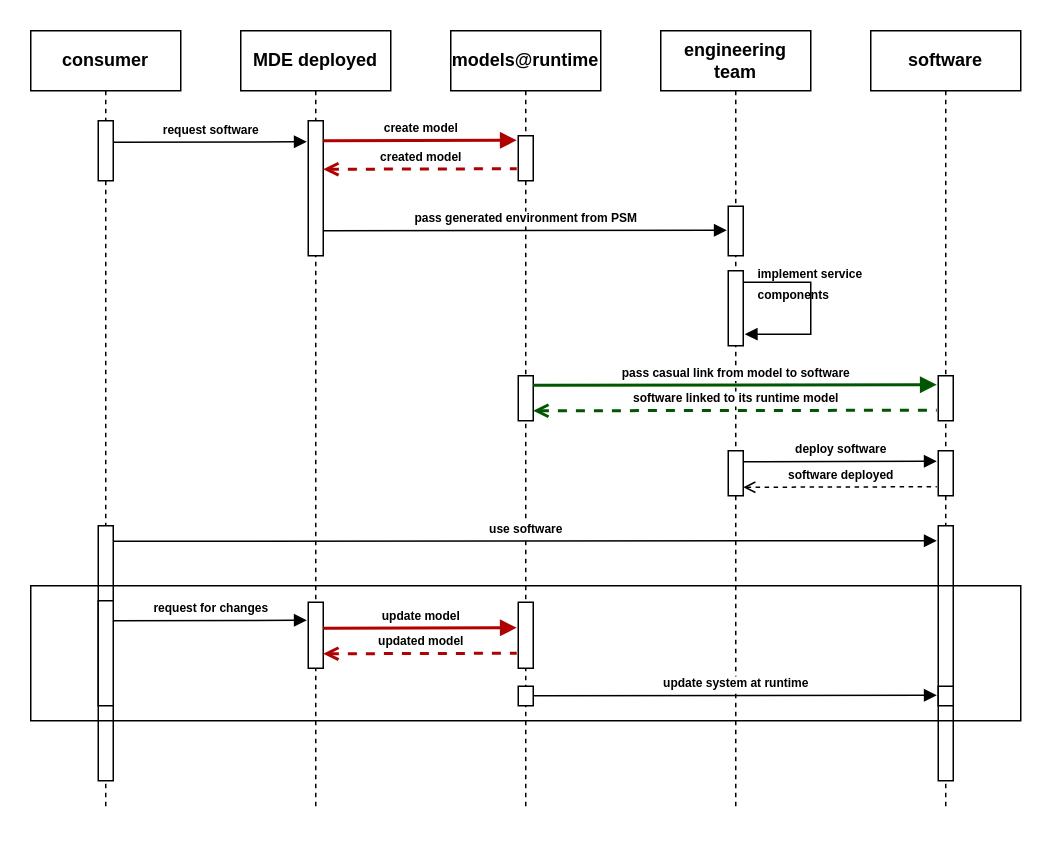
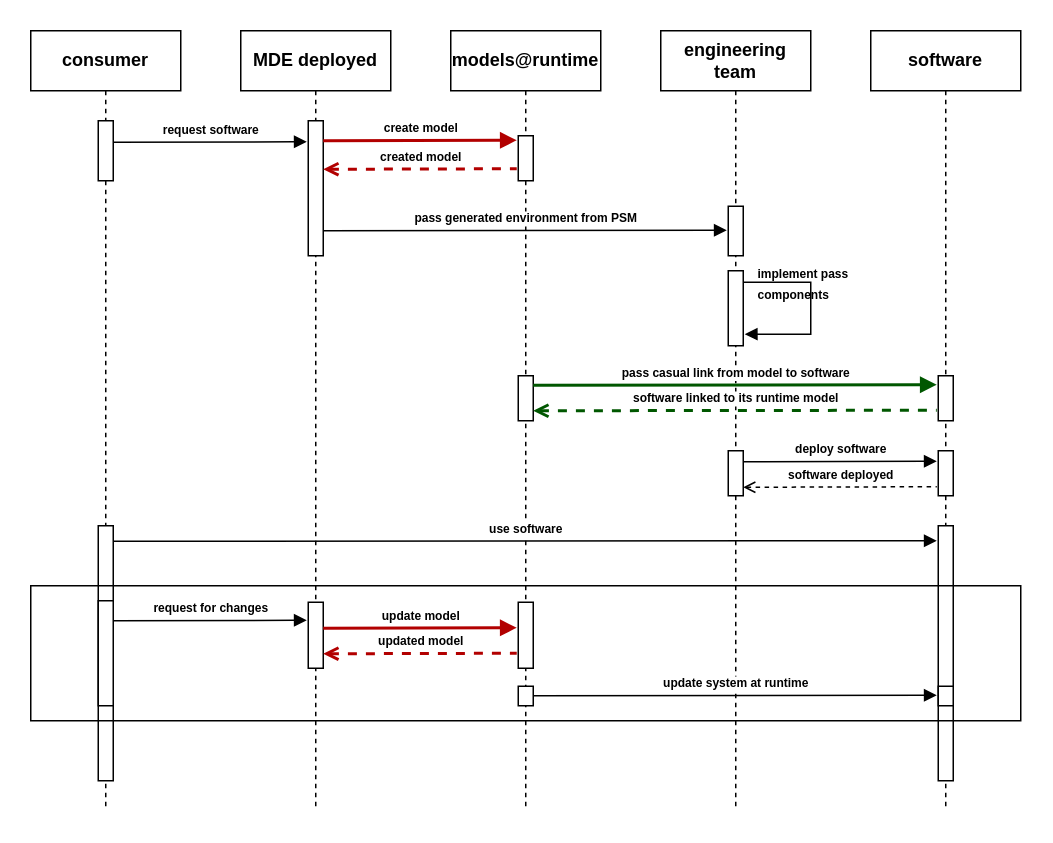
node "implement service components": label "implement service components" -> "implement pass components"
